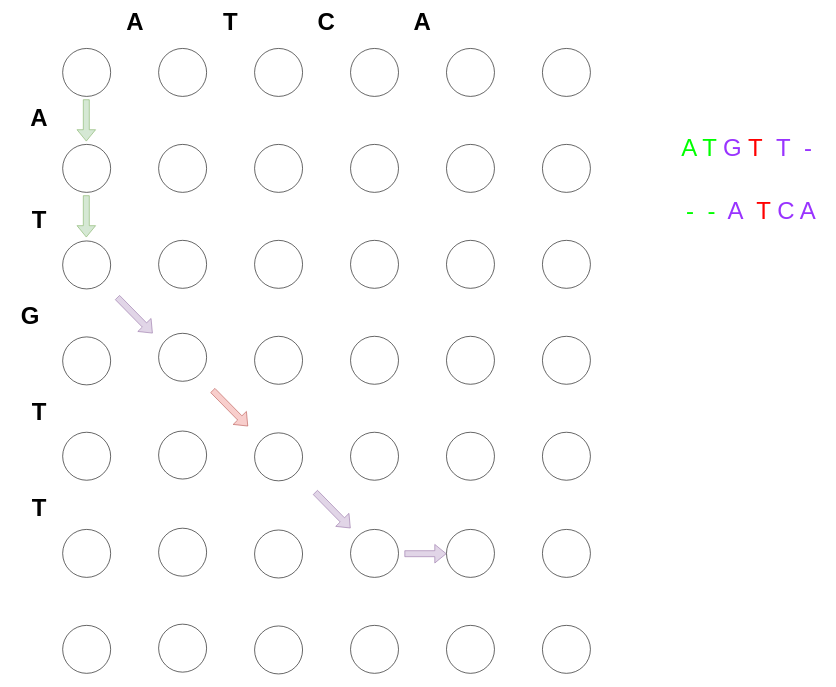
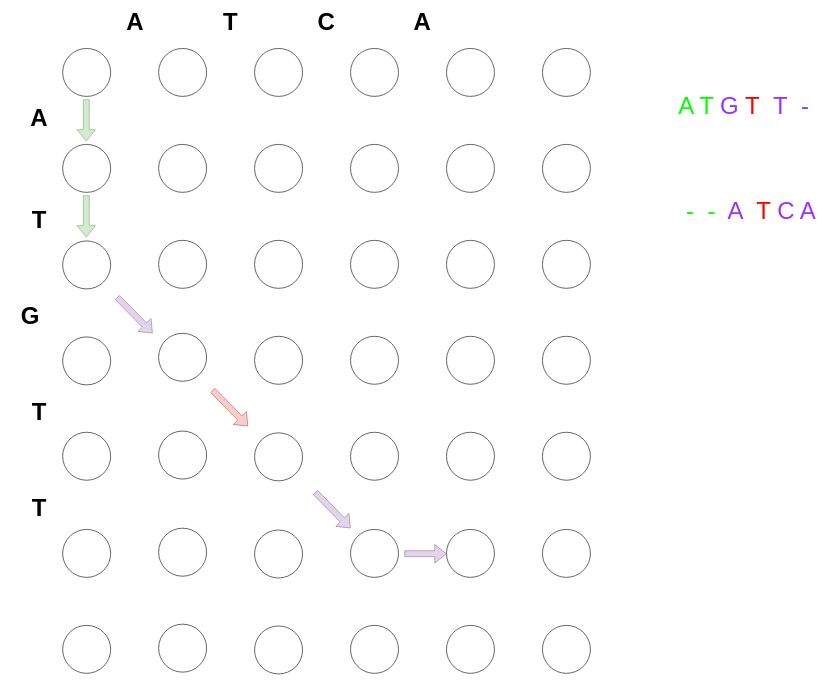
node "A T G T T -": moved (750, 147) -> (747, 105)
